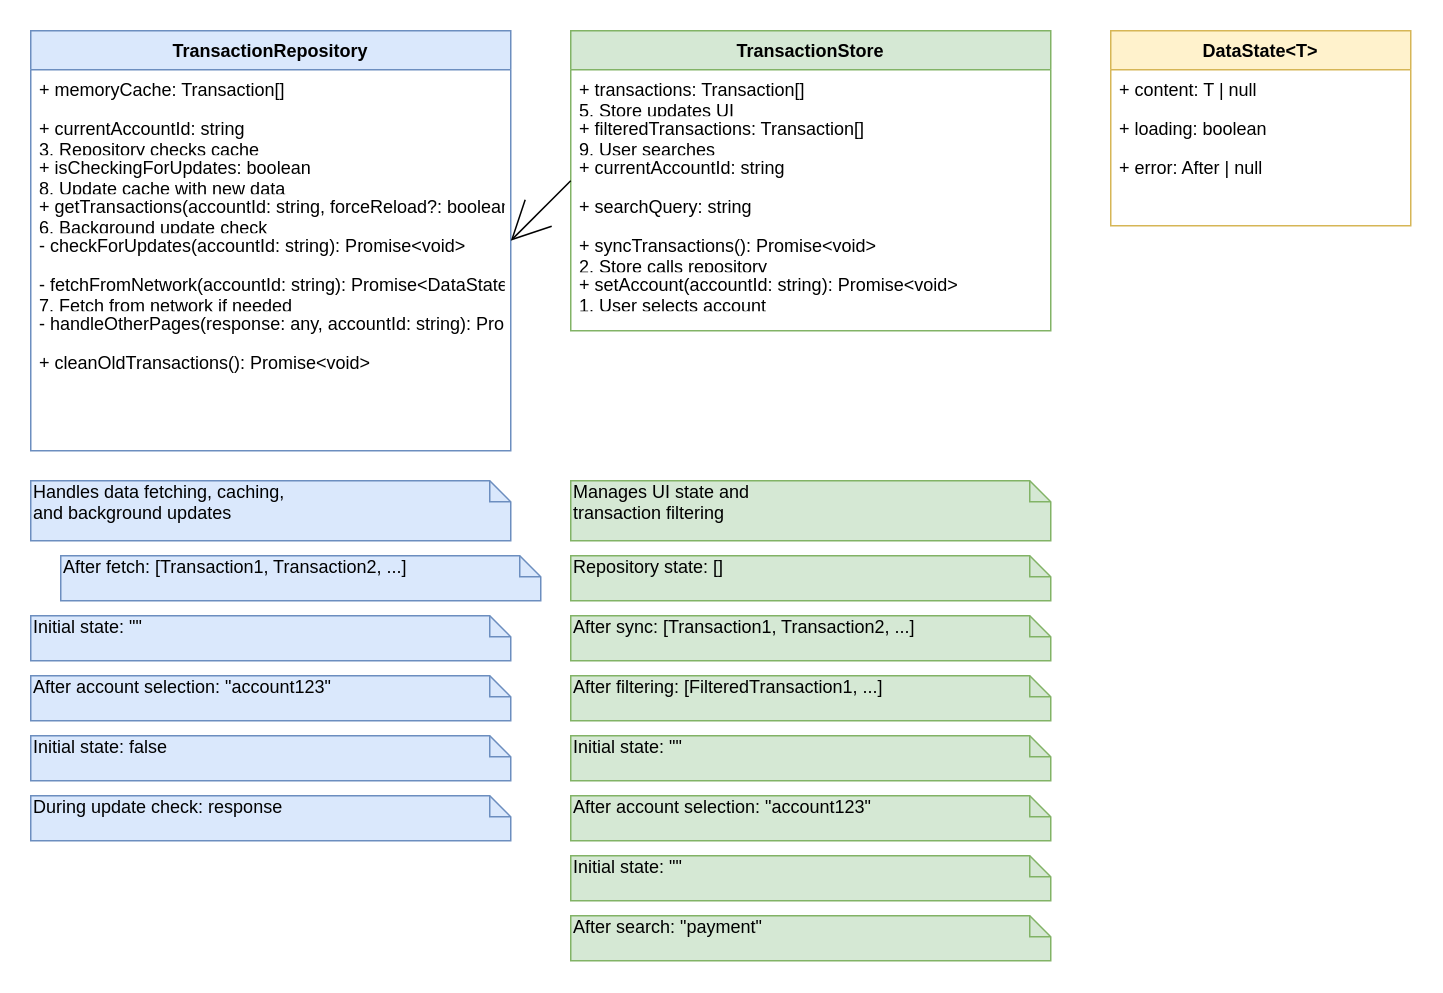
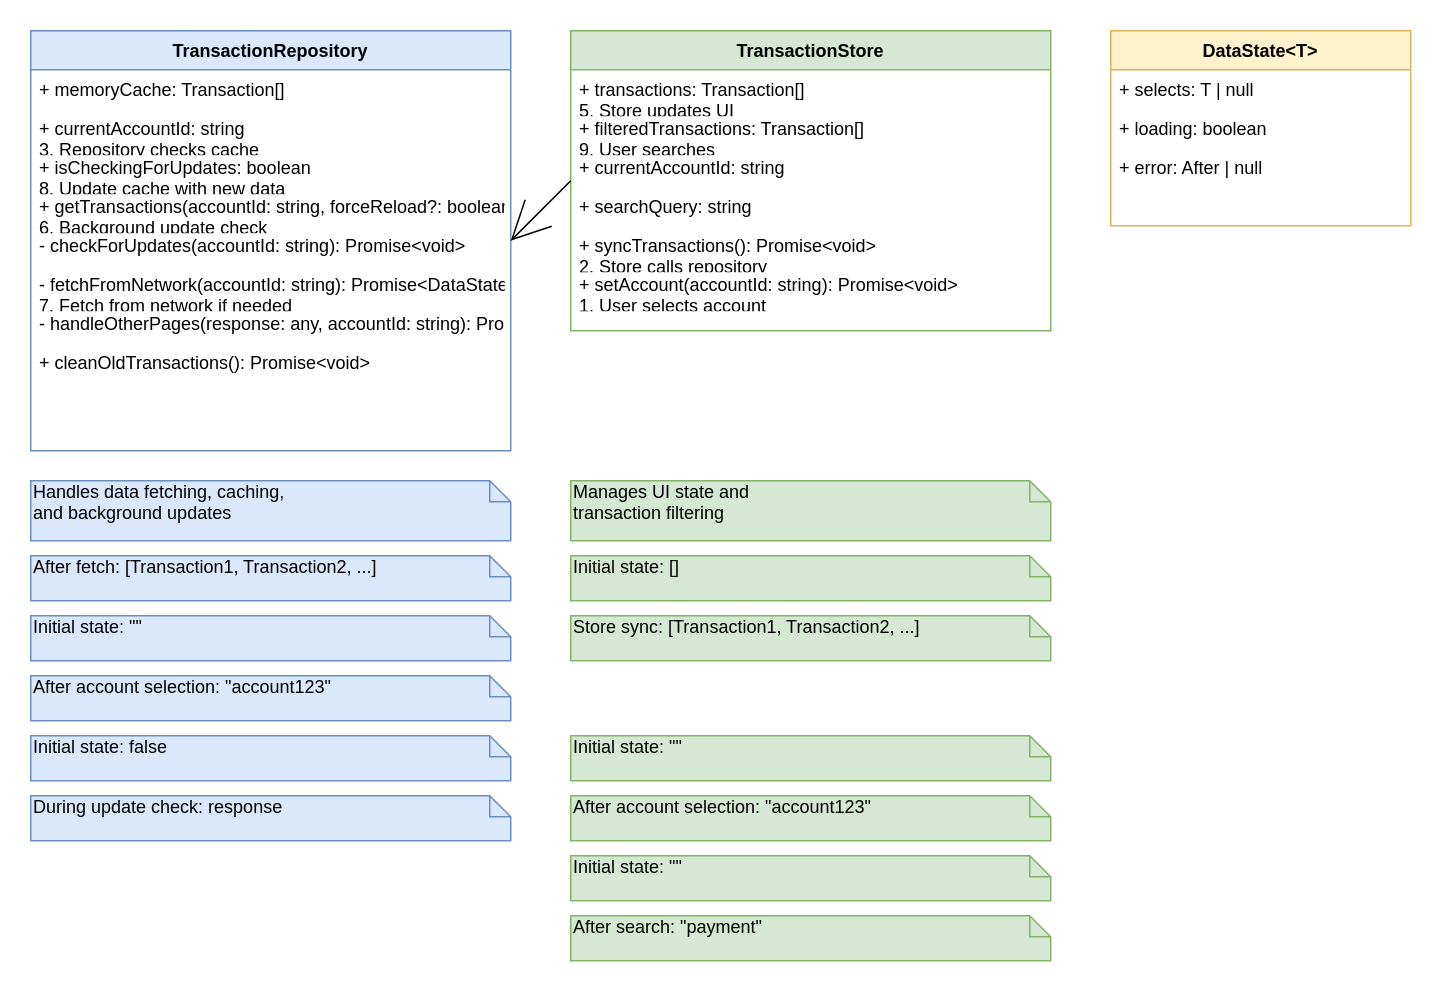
node "+ content: T | null": label "+ content: T | null" -> "+ selects: T | null"
node "Repository state: []": label "Repository state: []" -> "Initial state: []"
node "After fetch: [Transaction1, Transaction2, ...]": moved (301, 578) -> (271, 578)
node "After sync: [Transaction1, Transaction2, ...]": label "After sync: [Transaction1, Transaction2, ...]" -> "Store sync: [Transaction1, Transaction2, ...]"
node "After filtering: [FilteredTransaction1, ...]": removed
